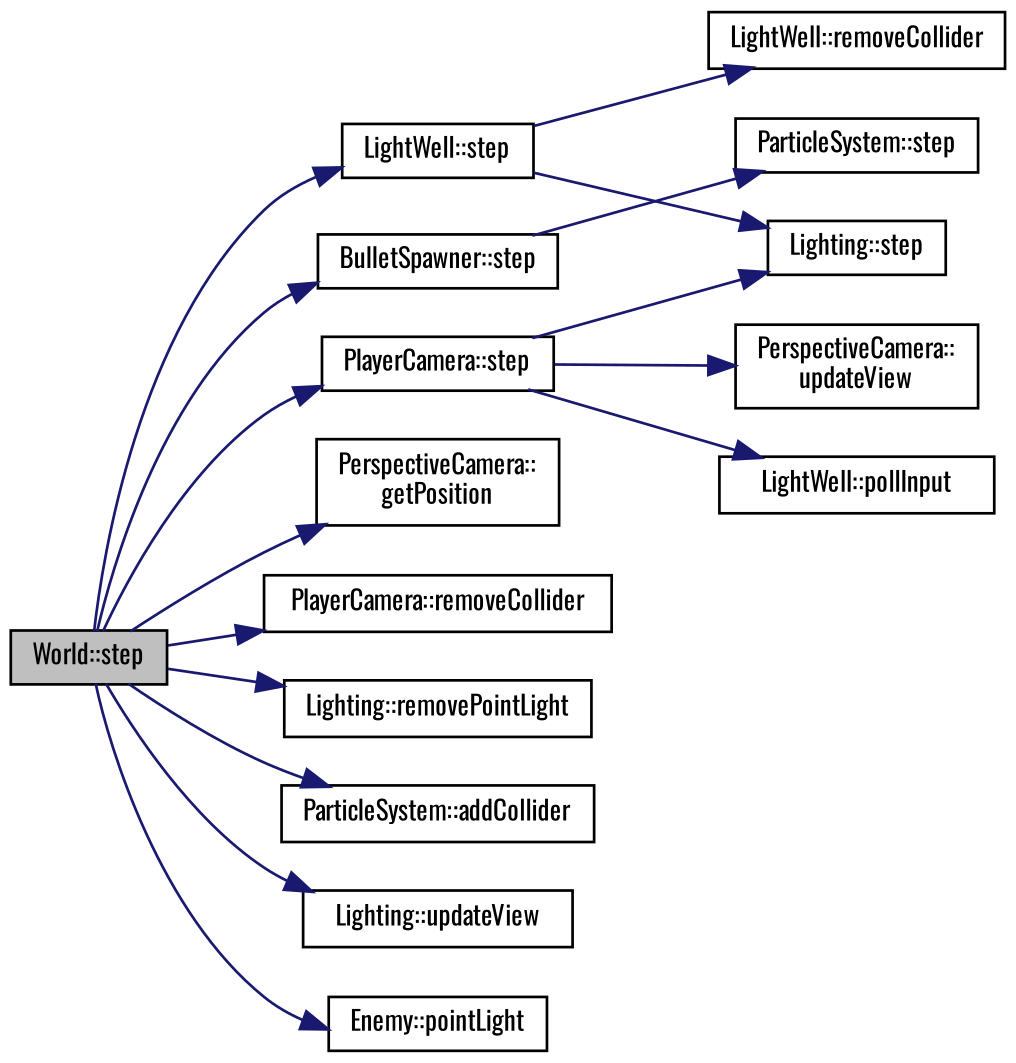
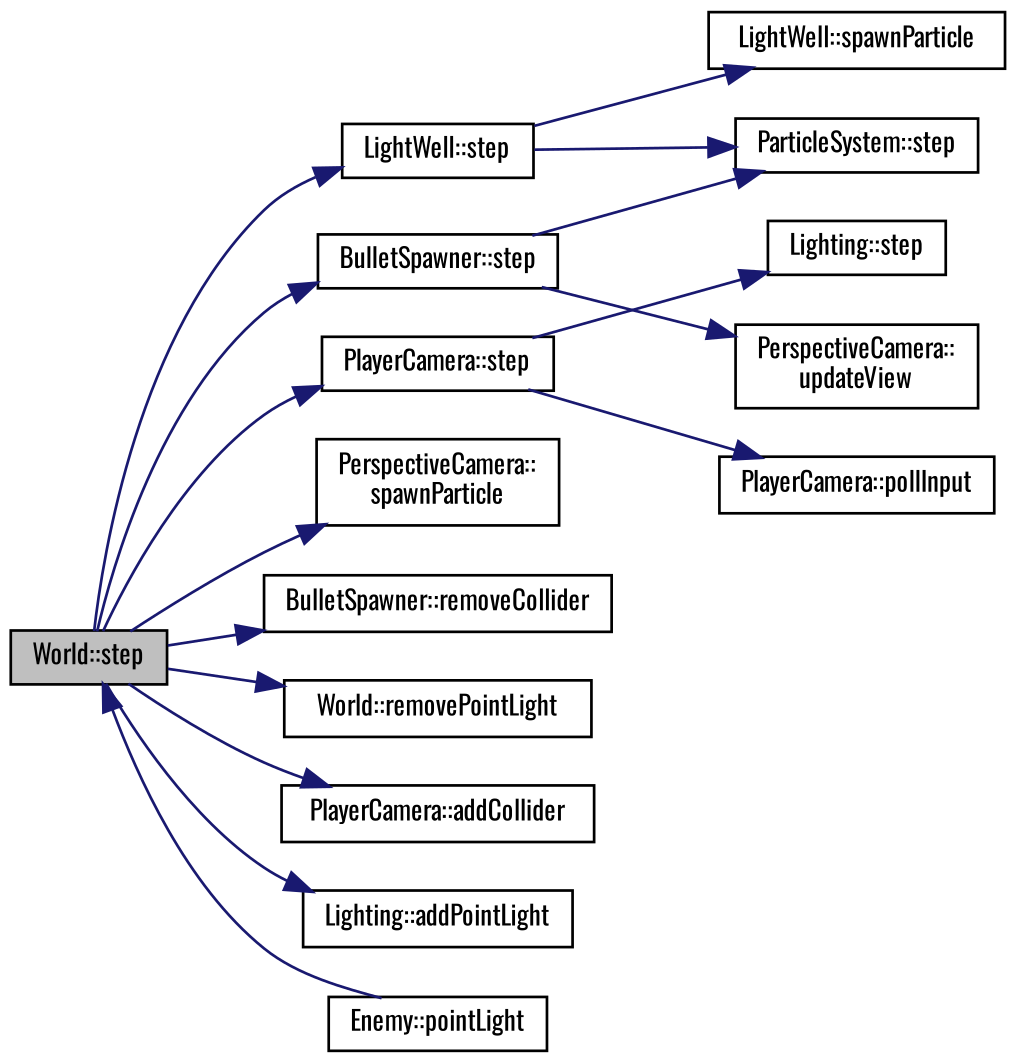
node "LightWell::removeCollider": label "LightWell::removeCollider" -> "LightWell::spawnParticle"
edge "LightWell::step" -> "Lighting::step": now "LightWell::step" -> "ParticleSystem::step"
edge "PlayerCamera::step" -> "PerspectiveCamera:: updateView": now "BulletSpawner::step" -> "PerspectiveCamera:: updateView"
node "PerspectiveCamera:: getPosition": label "PerspectiveCamera:: getPosition" -> "PerspectiveCamera:: spawnParticle"
node "LightWell::pollInput": label "LightWell::pollInput" -> "PlayerCamera::pollInput"
node "PlayerCamera::removeCollider": label "PlayerCamera::removeCollider" -> "BulletSpawner::removeCollider"
node "Lighting::removePointLight": label "Lighting::removePointLight" -> "World::removePointLight"
node "ParticleSystem::addCollider": label "ParticleSystem::addCollider" -> "PlayerCamera::addCollider"
edge "World::step" -> "Enemy::pointLight": reversed
node "Lighting::updateView": label "Lighting::updateView" -> "Lighting::addPointLight"
